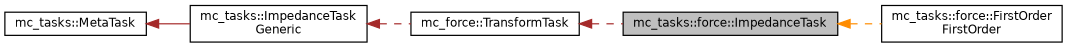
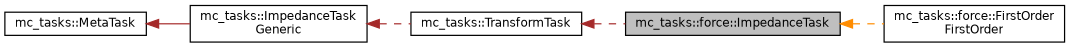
node "mc_force::TransformTask": label "mc_force::TransformTask" -> "mc_tasks::TransformTask"
